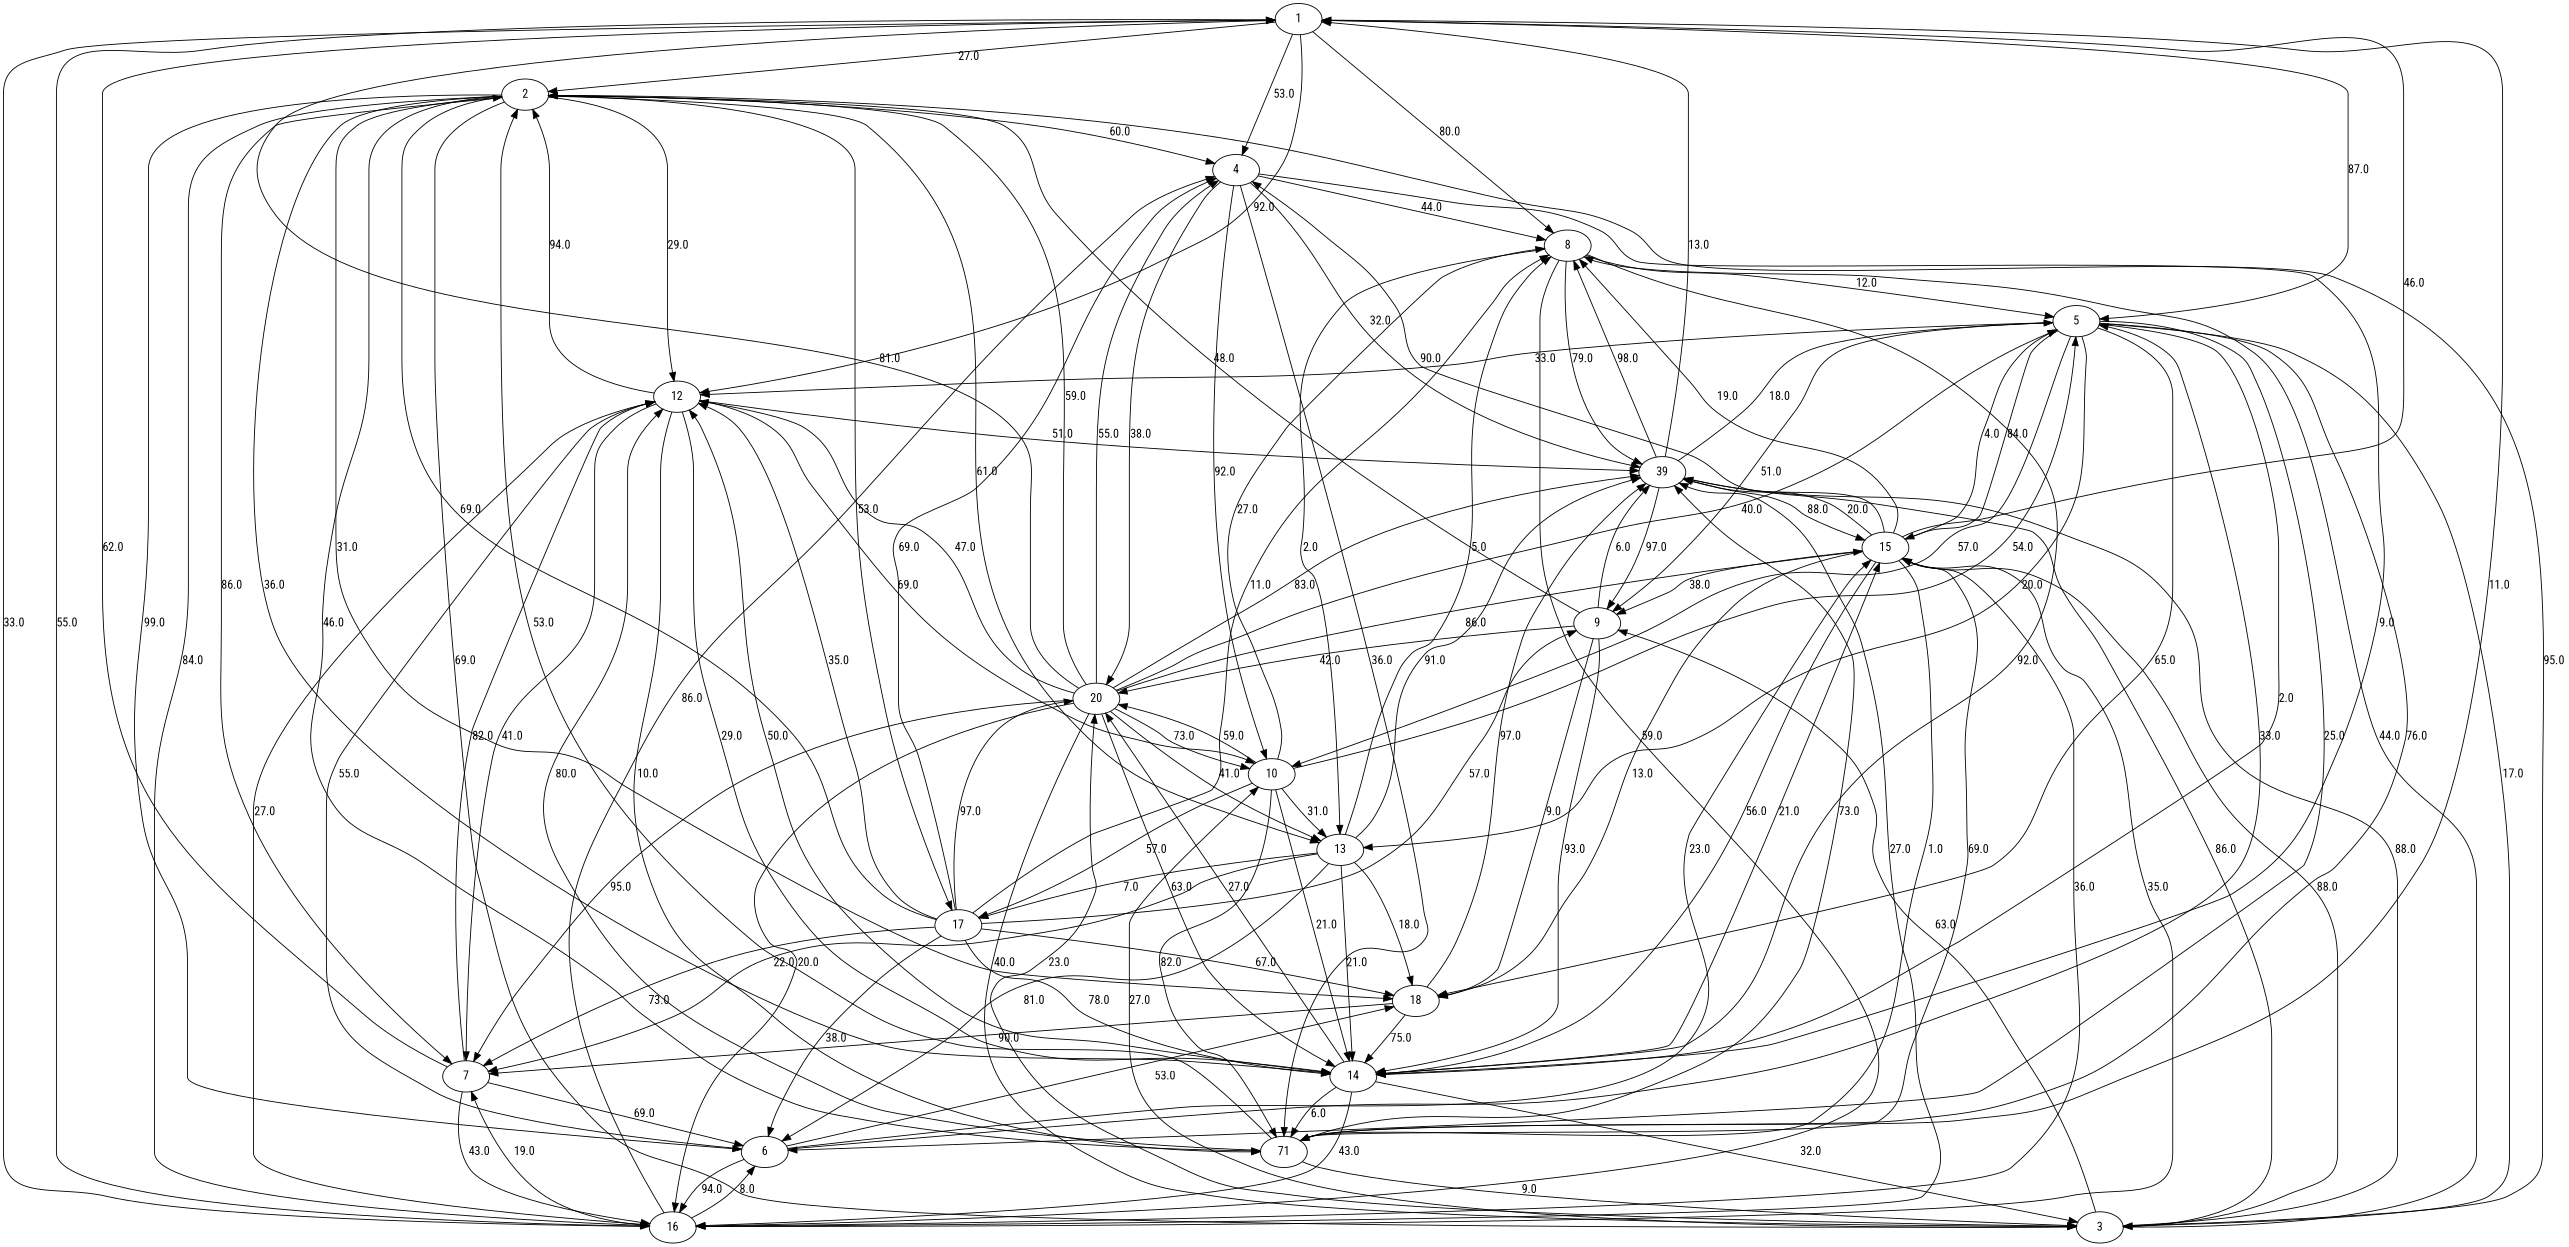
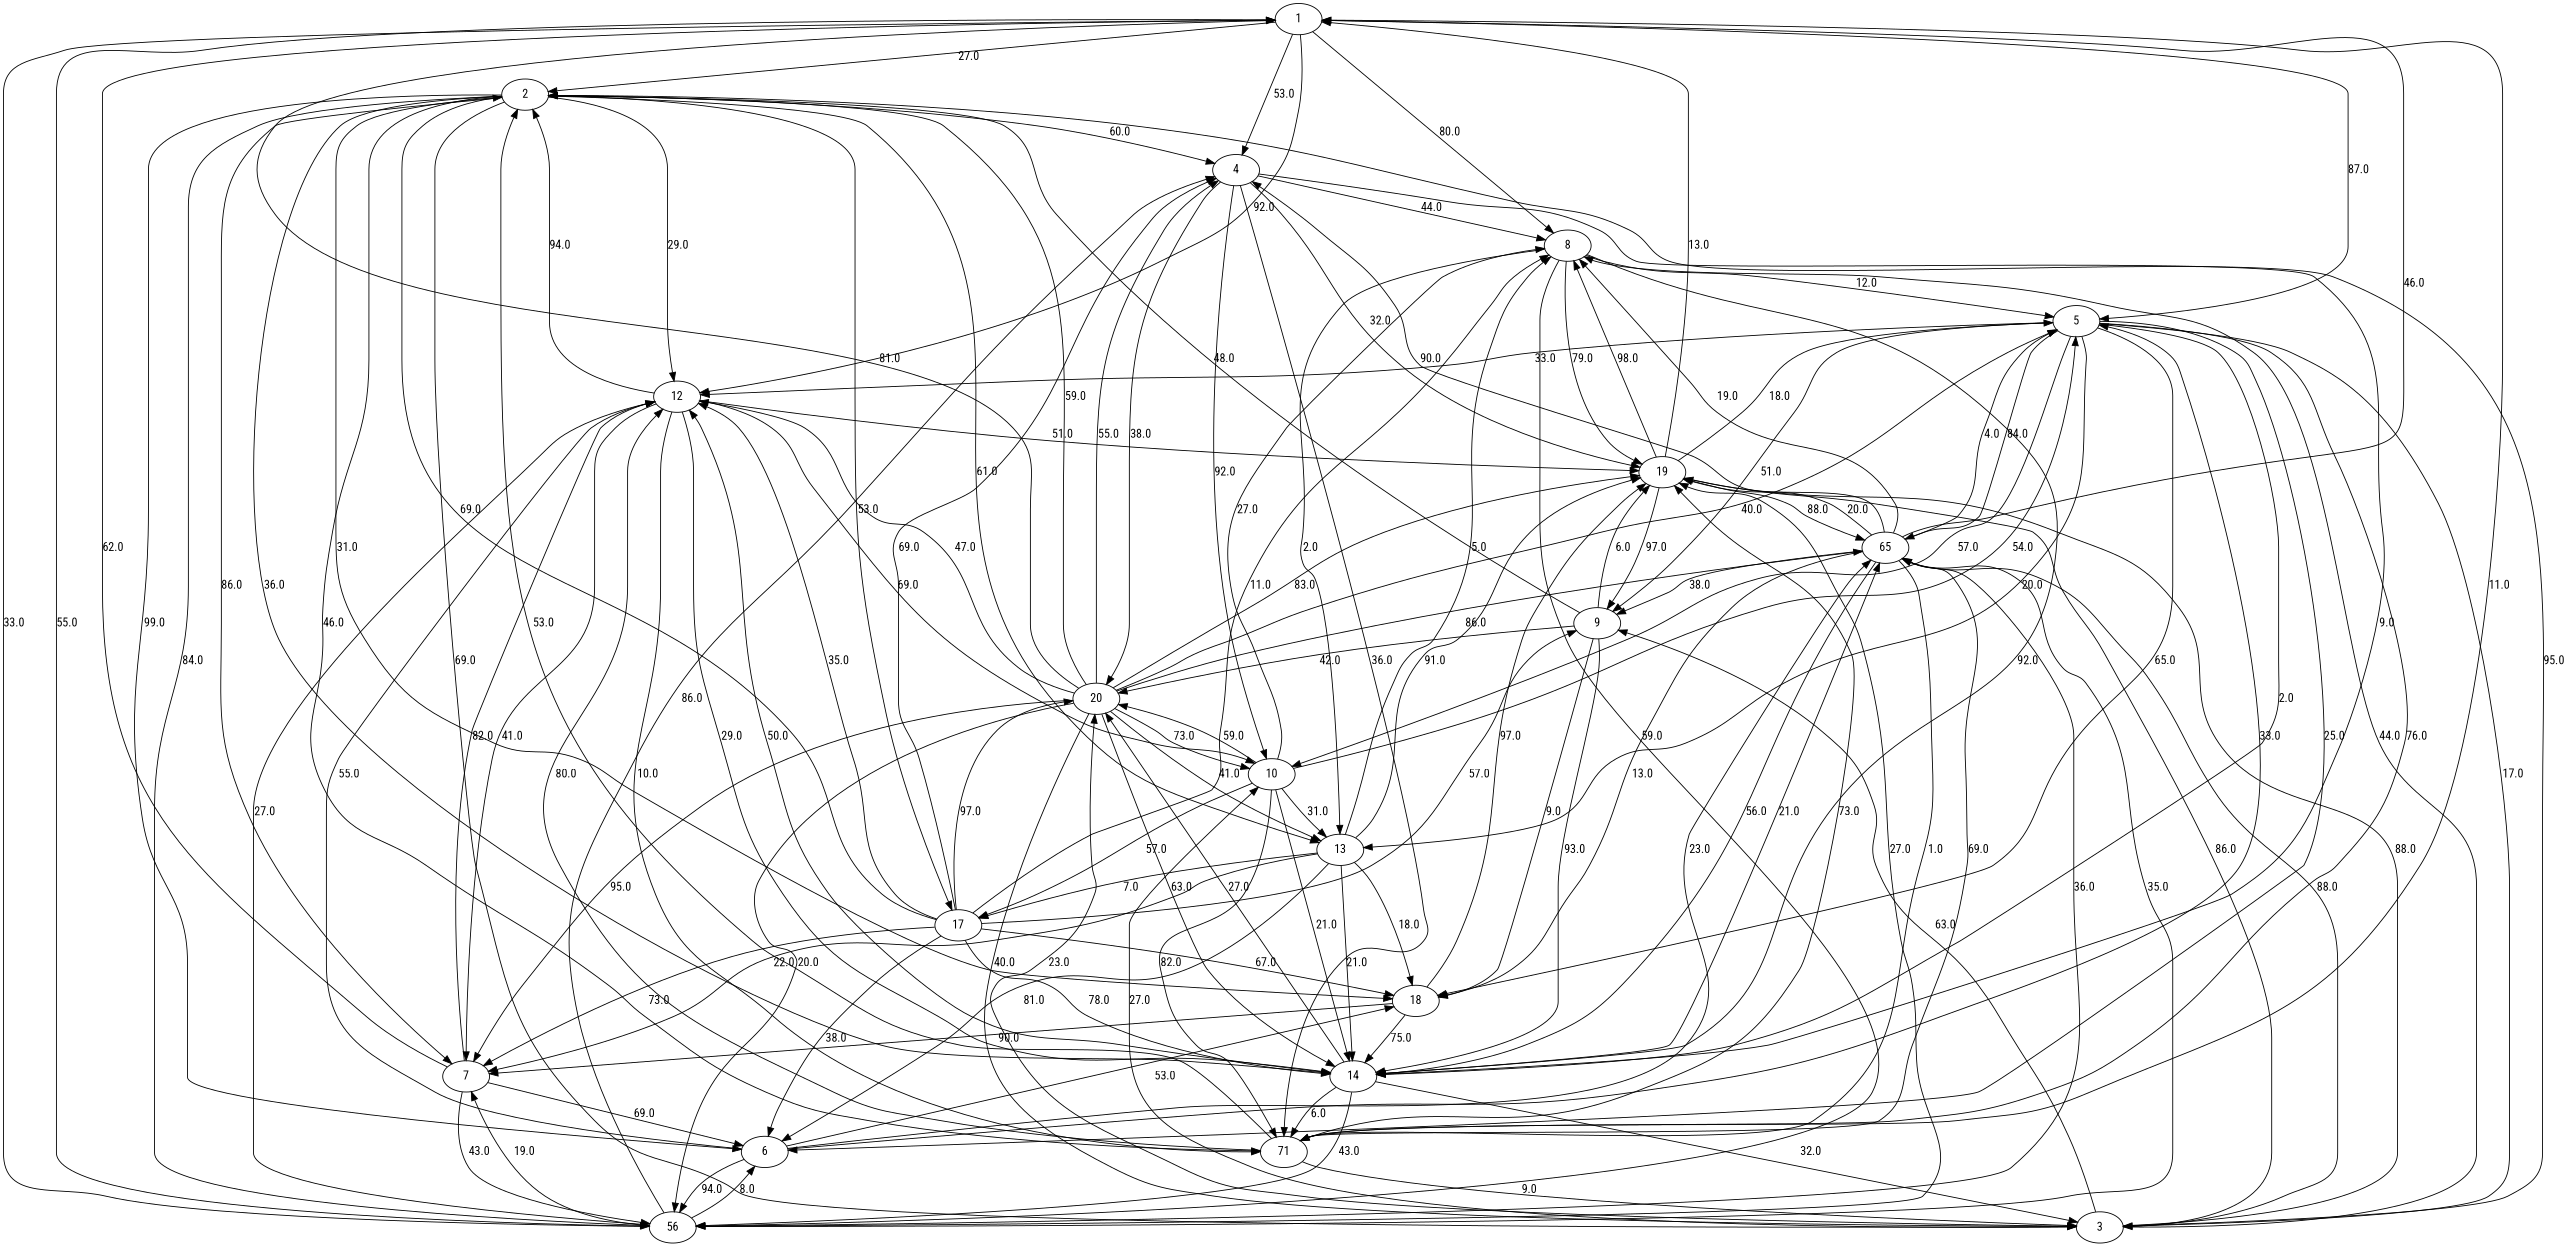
node "39": label "39" -> "19"
node "15": label "15" -> "65"
node "16": label "16" -> "56"
